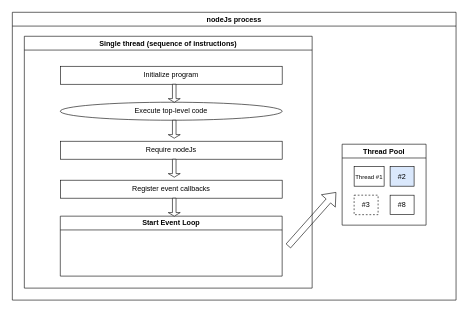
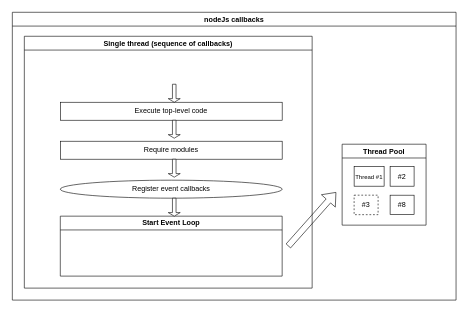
node "nodeJs process": label "nodeJs process" -> "nodeJs callbacks"
node "Single thread (sequence of instructions)": label "Single thread (sequence of instructions)" -> "Single thread (sequence of callbacks)"
node "Initialize program": removed
node "Execute top-level code": shape ellipse -> rectangle
node "Require nodeJs": label "Require nodeJs" -> "Require modules"
node "#2": fillcolor #dae8fc -> #ffffff
node "Register event callbacks": shape rectangle -> ellipse
